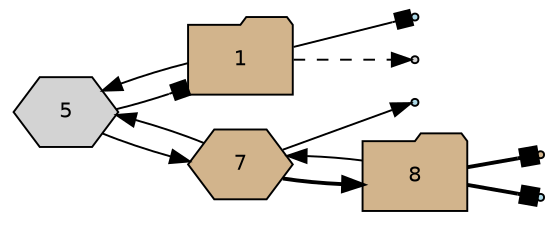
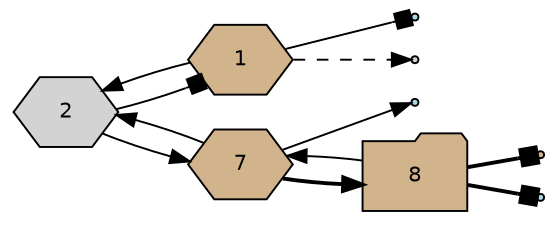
node "1": shape folder -> hexagon
node "5": label "5" -> "2"
